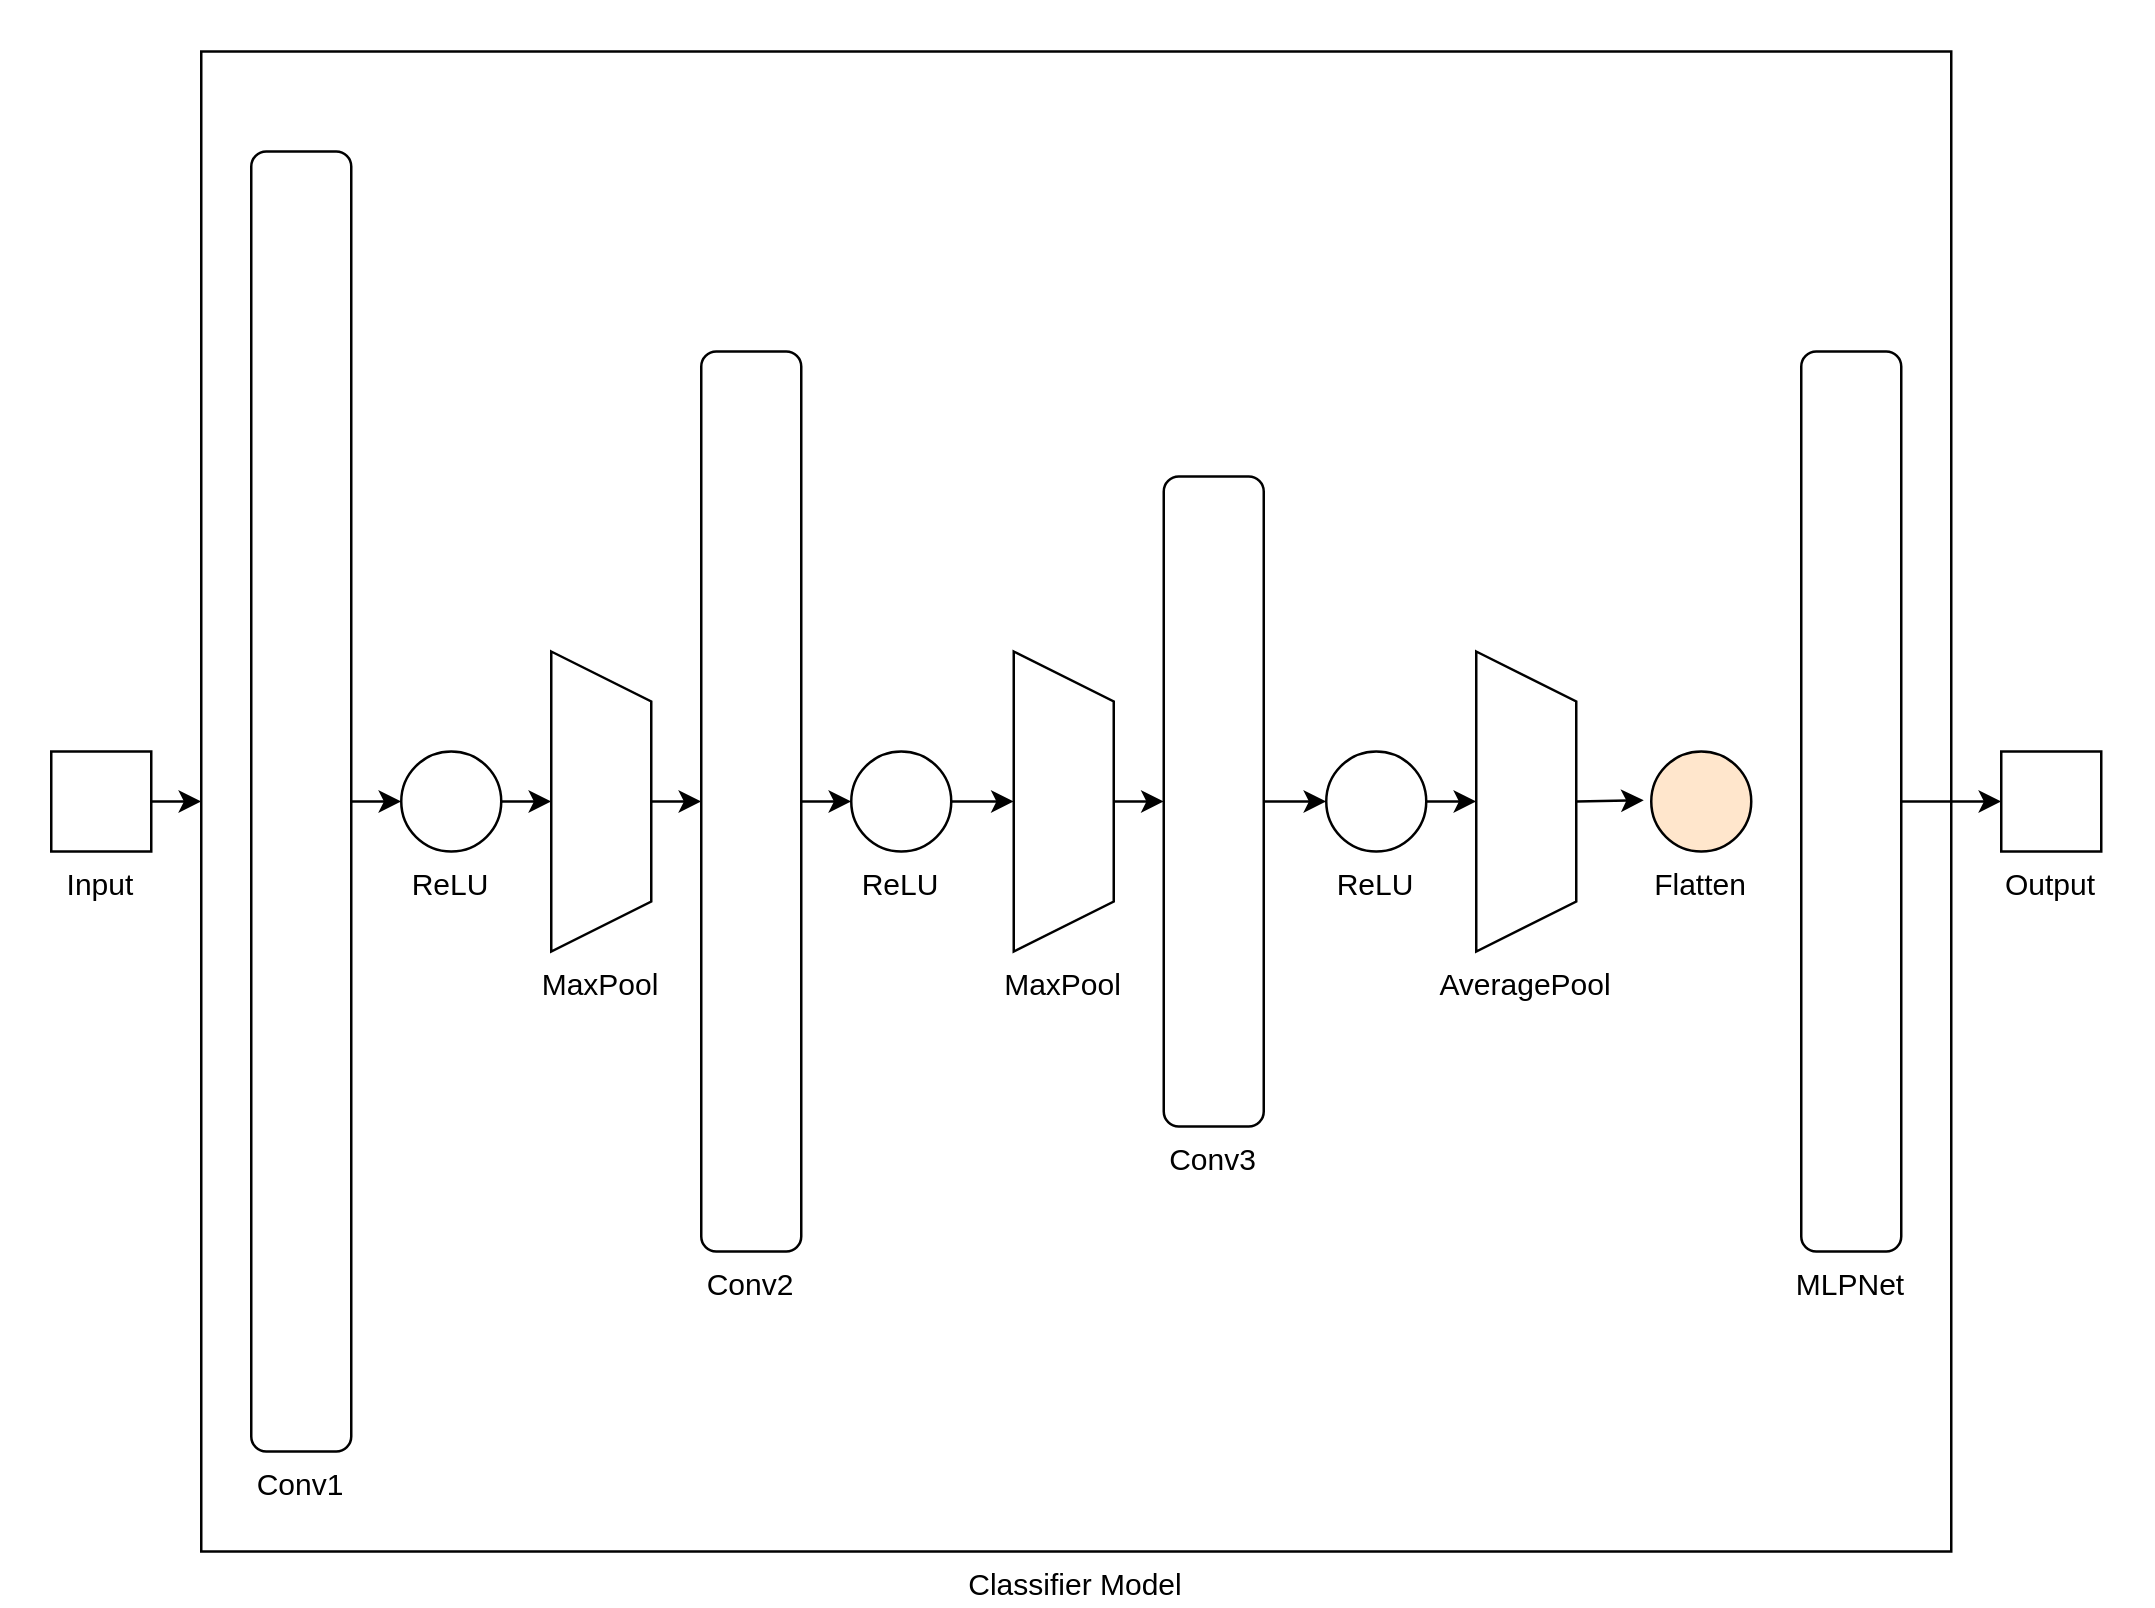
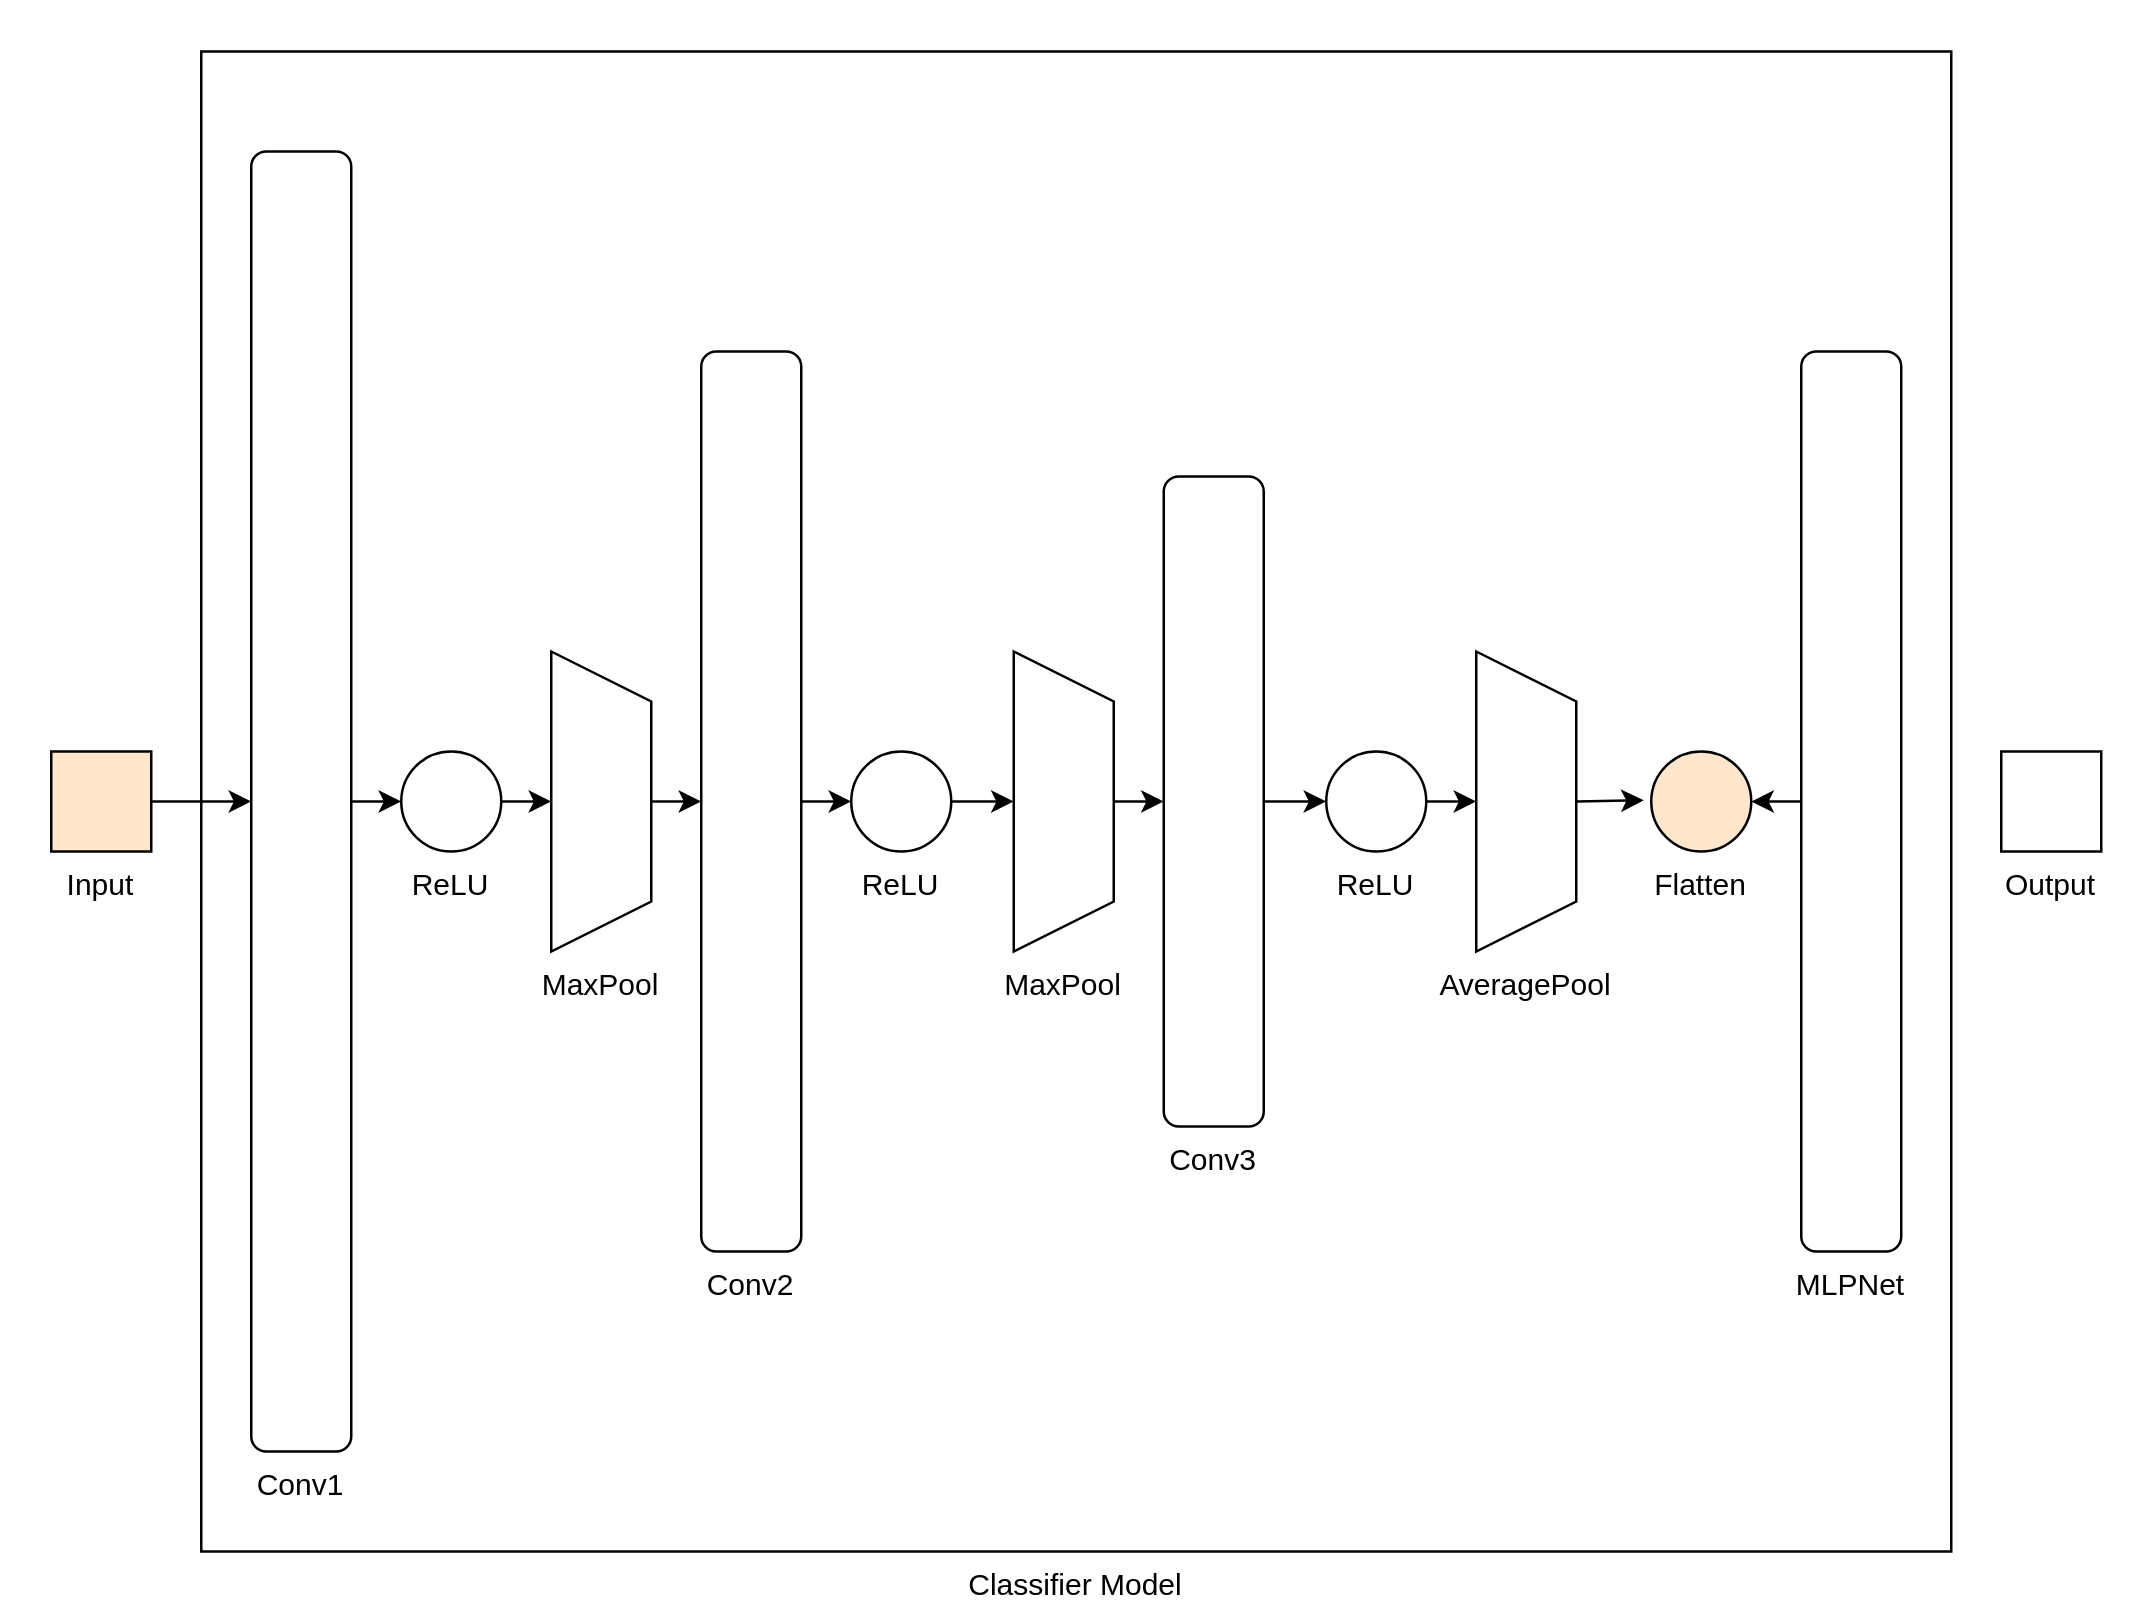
node "Input": fillcolor #ffffff -> #ffe6cc
edge "Input" -> "Classifier Model": now "Input" -> "Conv1"
edge "MLPNet" -> "Output": now "MLPNet" -> "Flatten"
